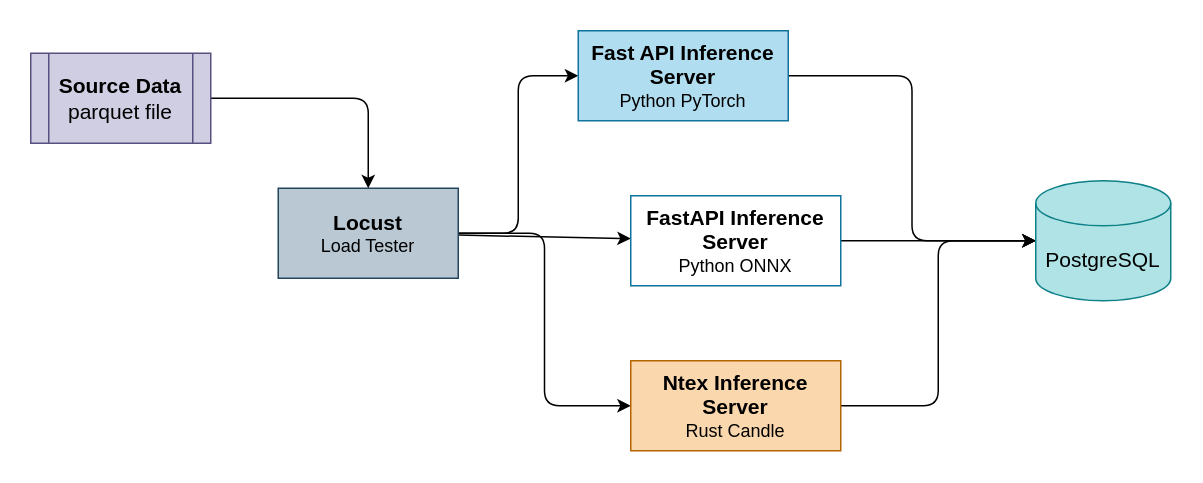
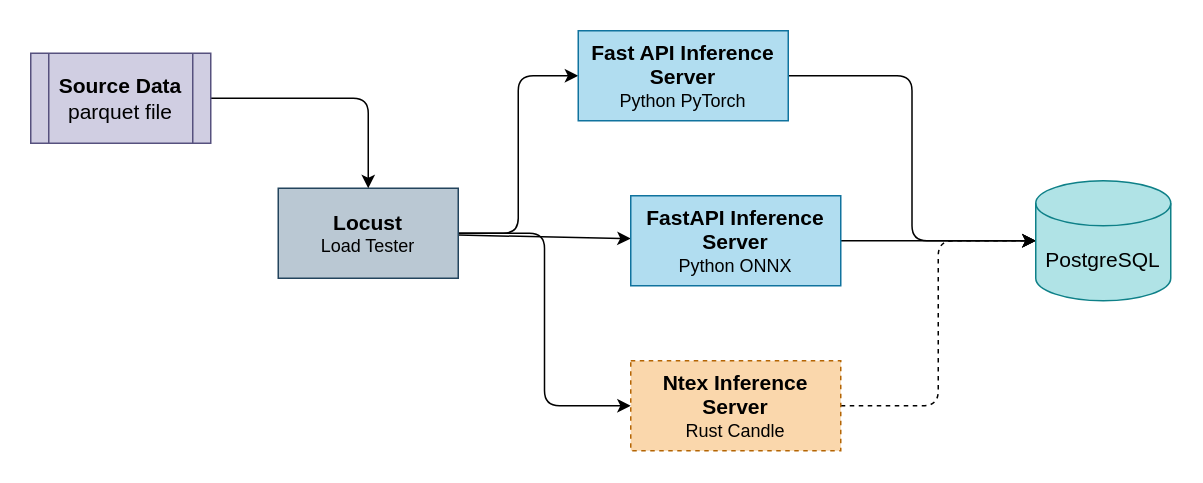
node "FastAPI Inference Server Python ONNX": fillcolor #ffffff -> #b1ddf0
edge "Ntex Inference Server Rust Candle" -> "PostgreSQL": style solid -> dashed
node "Ntex Inference Server Rust Candle": style solid -> dashed
